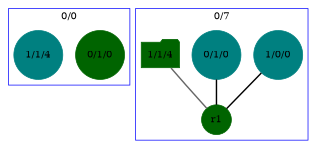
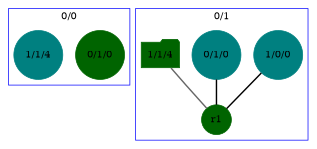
cluster "0/7": label "0/7" -> "0/1"
